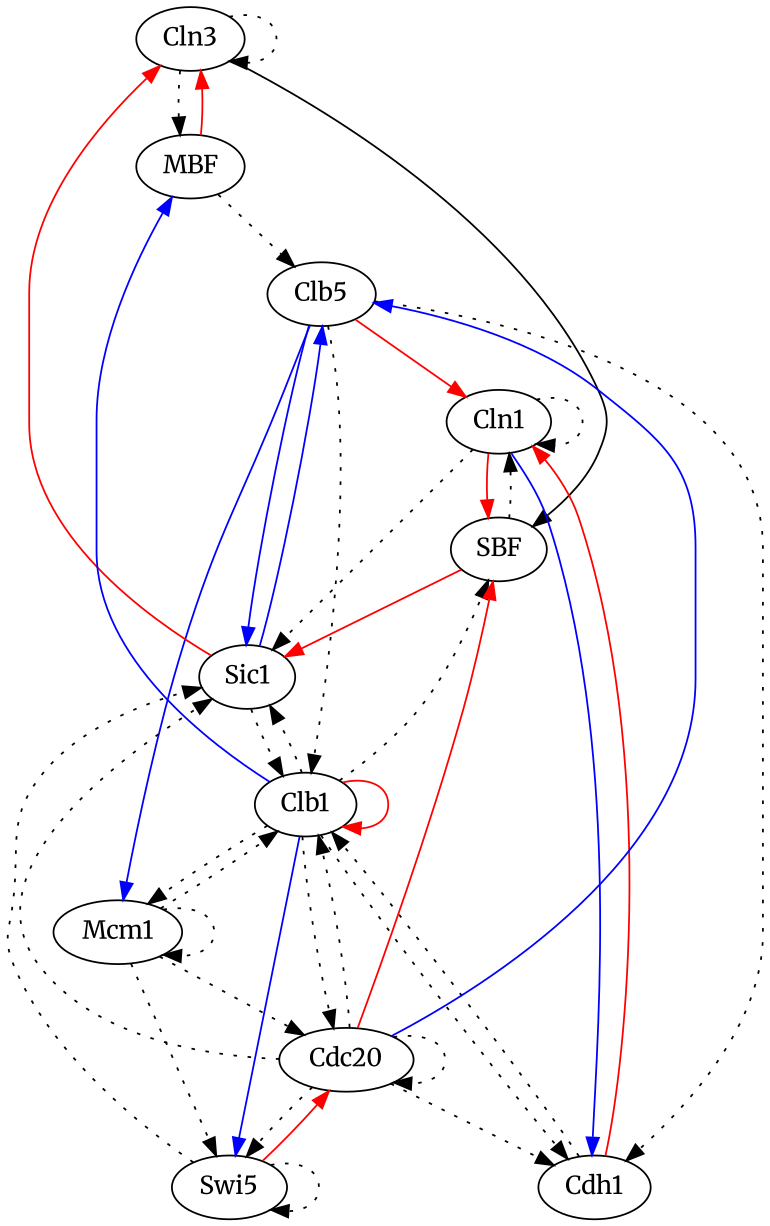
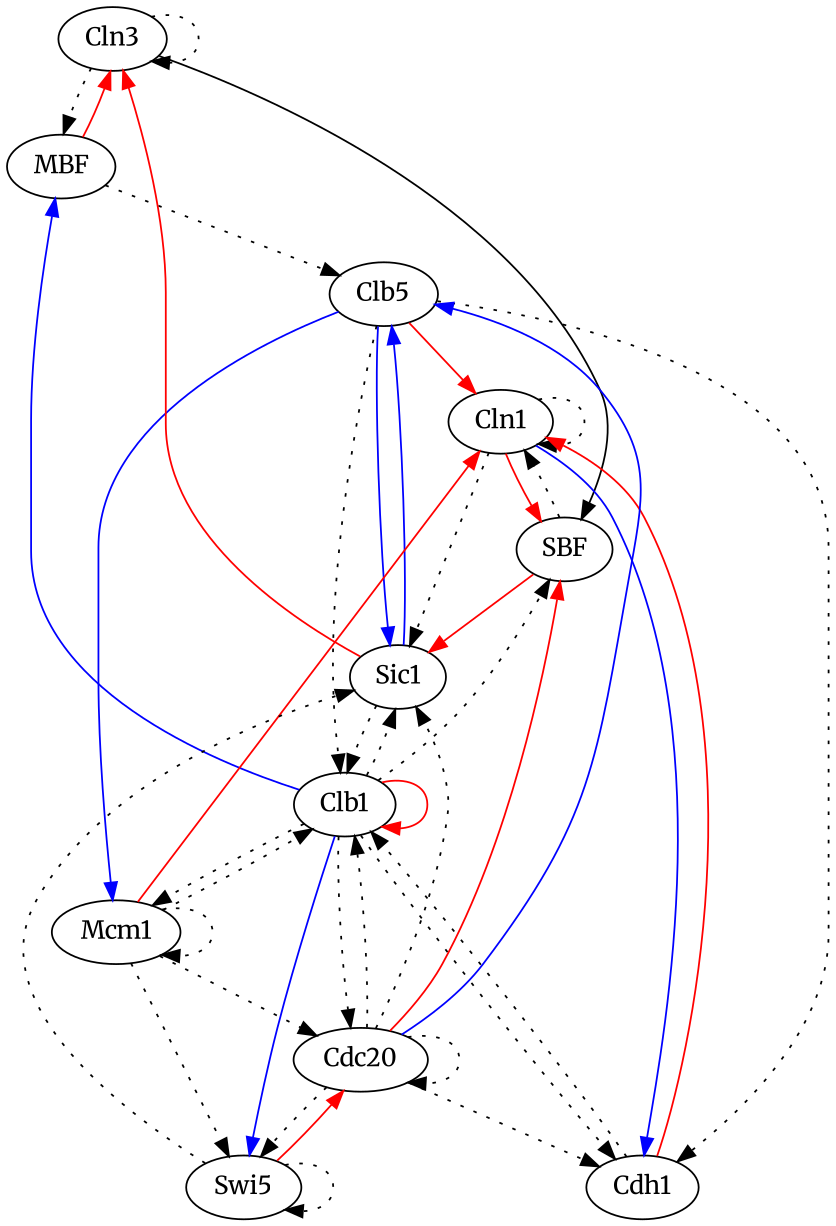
edge "Mcm1" -> "Cln1": added
